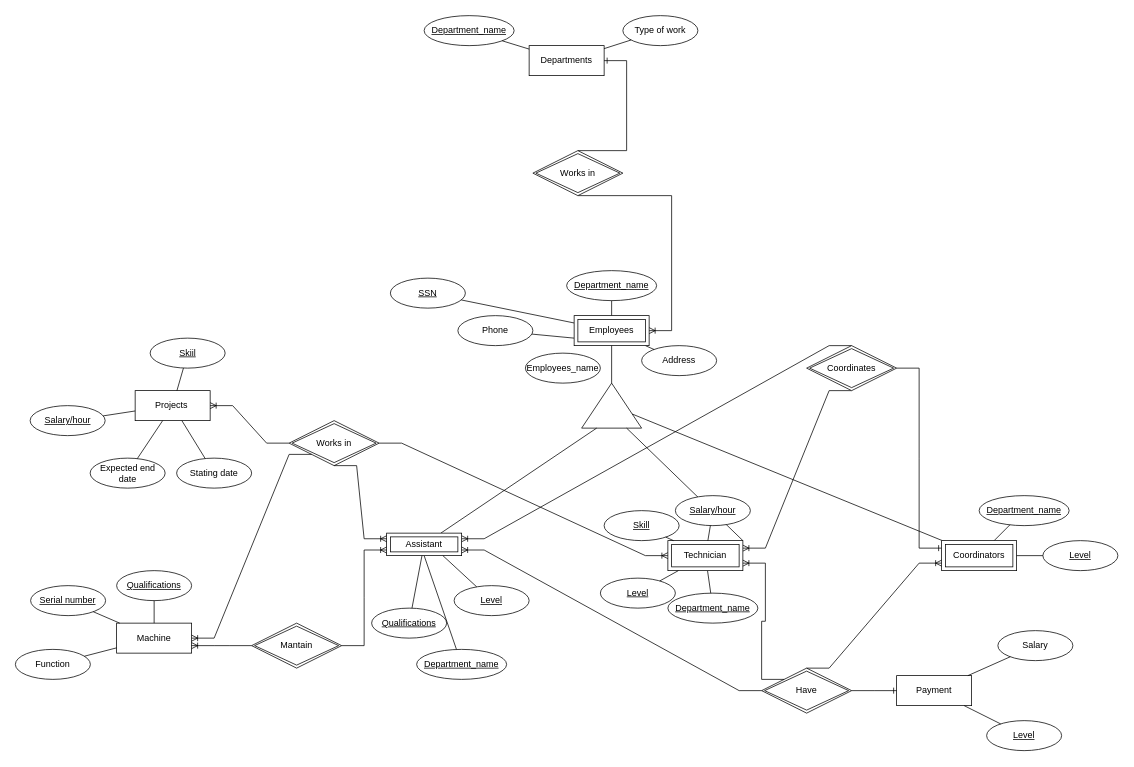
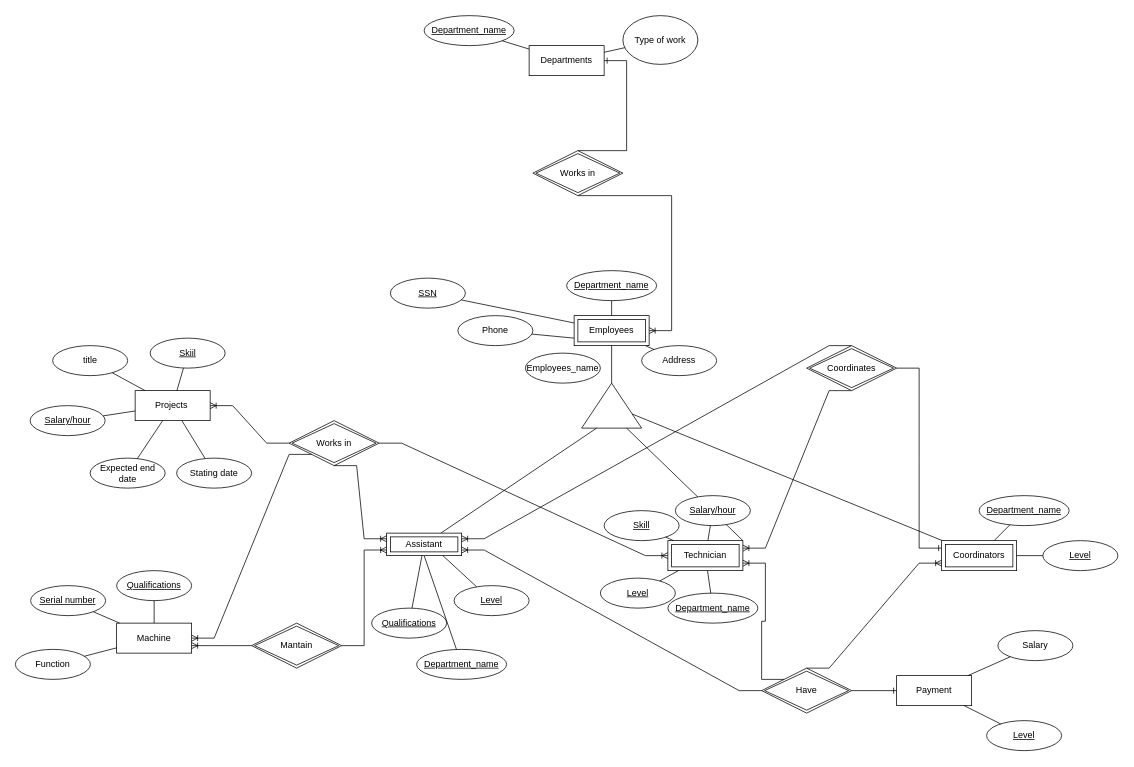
node "Type of work": size 75x30 -> 75x49
node "title": added
edge "title" -- "Projects": added
